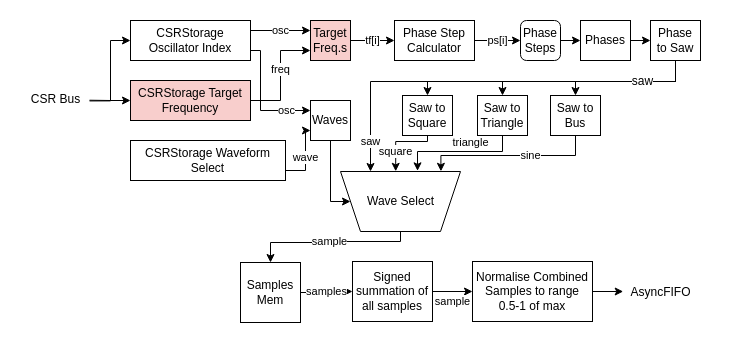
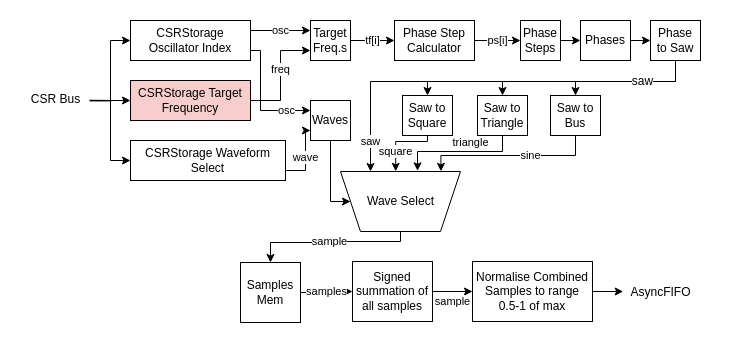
node "Target Freq.s": fillcolor #f8cecc -> #ffffff
node "Phase Steps": shape rounded rectangle -> rectangle
edge "CSR Bus" -> "CSRStorage Waveform Select": added
